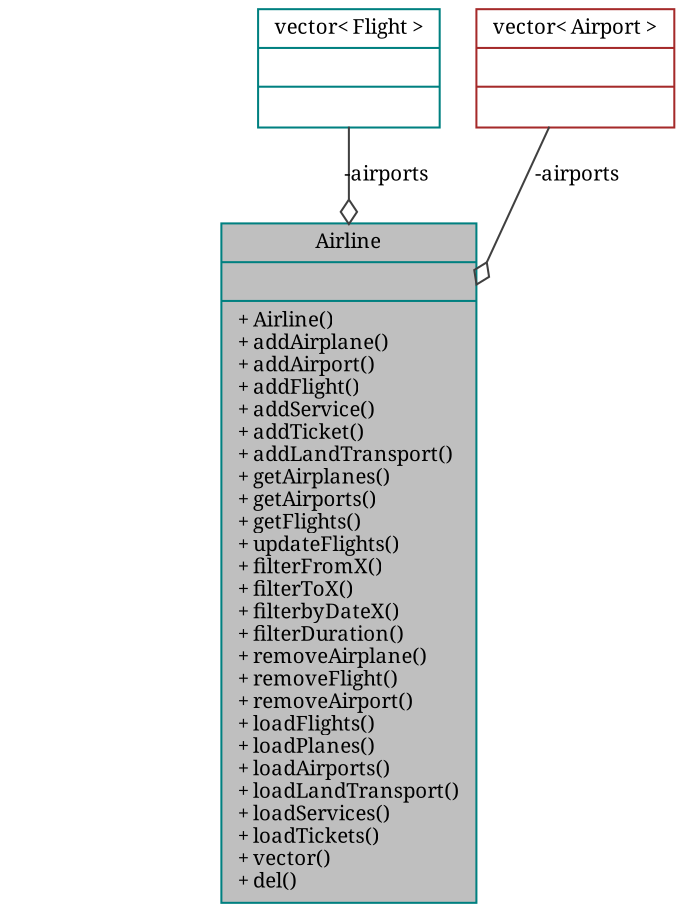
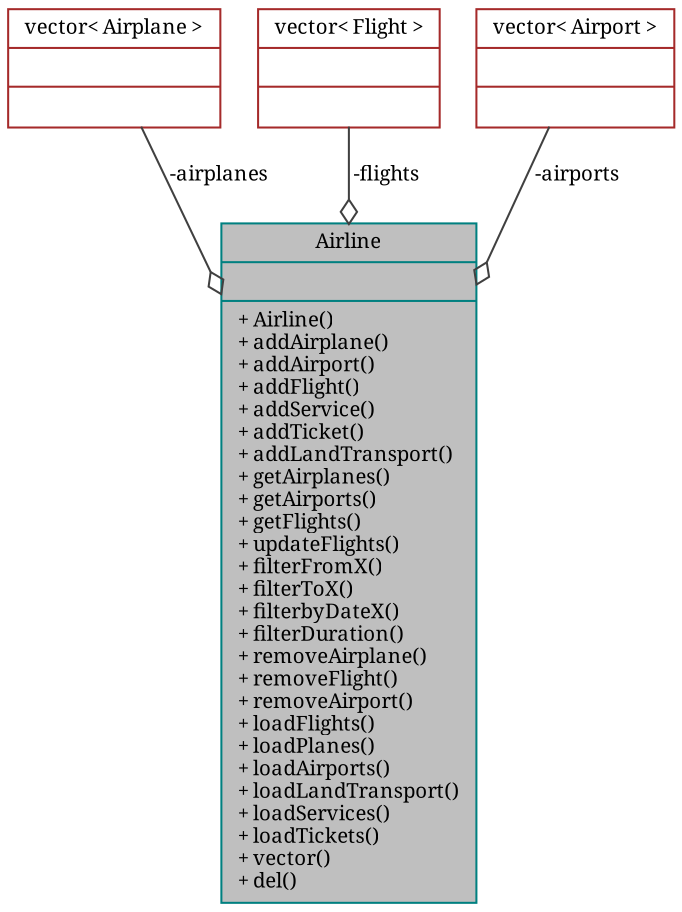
node "vector< Airplane >": added
node "vector< Flight >": color teal -> brown
edge "vector< Flight >" -> "Airline": label " -airports" -> " -flights"
